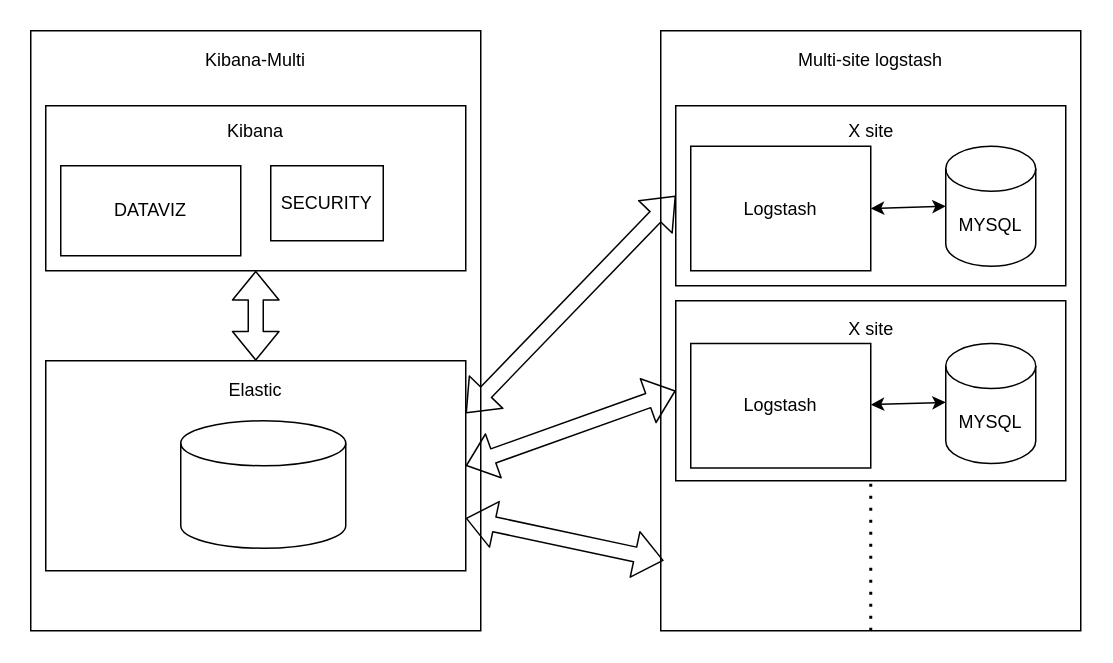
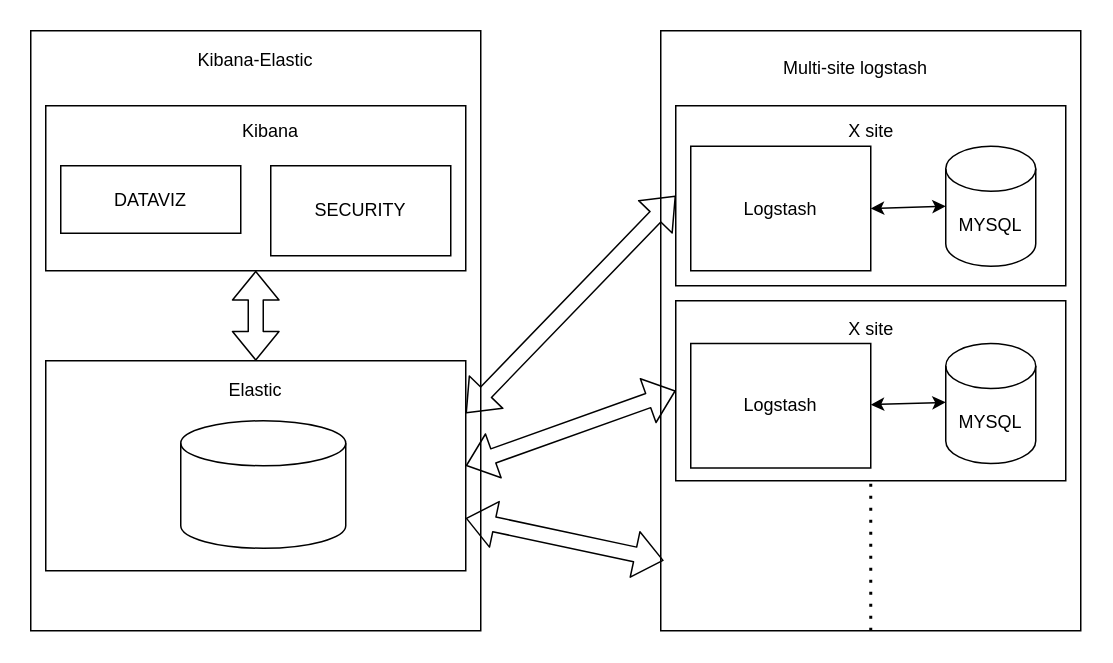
node "Kibana-Multi": label "Kibana-Multi" -> "Kibana-Elastic"
node "Multi-site logstash": moved (871, 61) -> (856, 68)
node "Kibana": moved (256, 131) -> (271, 131)
node "SECURITY": size 113x75 -> 180x90
node "DATAVIZ": size 180x90 -> 180x68
